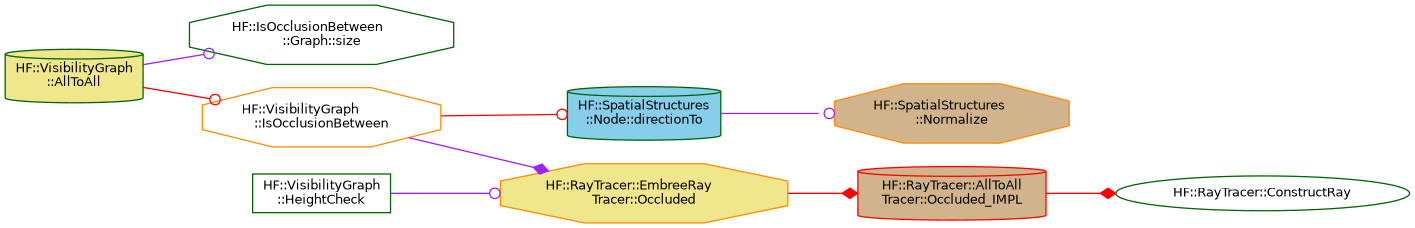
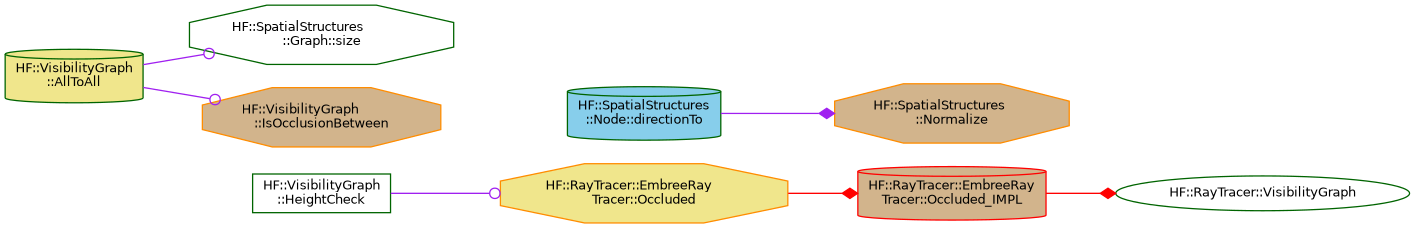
node "HF::IsOcclusionBetween ::Graph::size": label "HF::IsOcclusionBetween ::Graph::size" -> "HF::SpatialStructures ::Graph::size"
edge "HF::VisibilityGraph ::AllToAll" -> "HF::VisibilityGraph ::IsOcclusionBetween": color red -> purple
edge "HF::SpatialStructures ::Node::directionTo" -> "HF::SpatialStructures ::Normalize": arrowhead odot -> diamond
edge "HF::VisibilityGraph ::IsOcclusionBetween" -> "HF::SpatialStructures ::Node::directionTo": removed
node "HF::VisibilityGraph ::IsOcclusionBetween": fillcolor white -> tan
edge "HF::VisibilityGraph ::IsOcclusionBetween" -> "HF::RayTracer::EmbreeRay Tracer::Occluded": removed
node "HF::RayTracer::AllToAll Tracer::Occluded_IMPL": label "HF::RayTracer::AllToAll Tracer::Occluded_IMPL" -> "HF::RayTracer::EmbreeRay Tracer::Occluded_IMPL"
node "HF::RayTracer::ConstructRay": label "HF::RayTracer::ConstructRay" -> "HF::RayTracer::VisibilityGraph"
